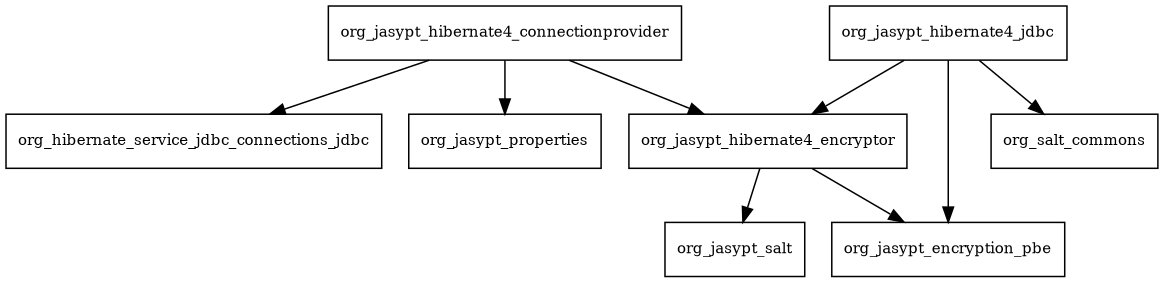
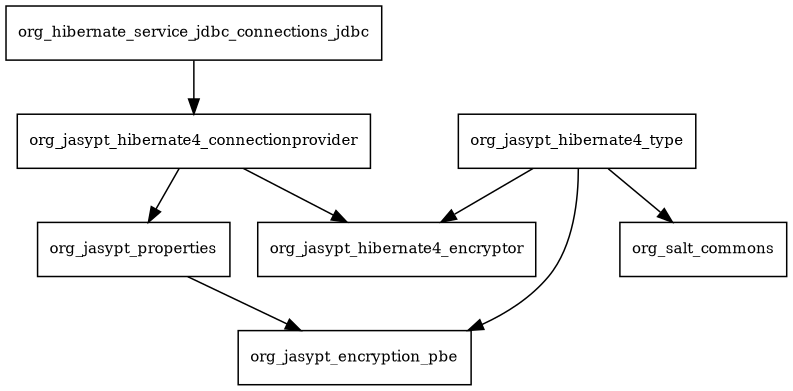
node "org_jasypt_hibernate4_jdbc": label "org_jasypt_hibernate4_jdbc" -> "org_jasypt_hibernate4_type"
edge "org_jasypt_hibernate4_connectionprovider" -> "org_hibernate_service_jdbc_connections_jdbc": reversed
edge "org_jasypt_hibernate4_encryptor" -> "org_jasypt_encryption_pbe": now "org_jasypt_properties" -> "org_jasypt_encryption_pbe"
node "org_jasypt_salt": removed
